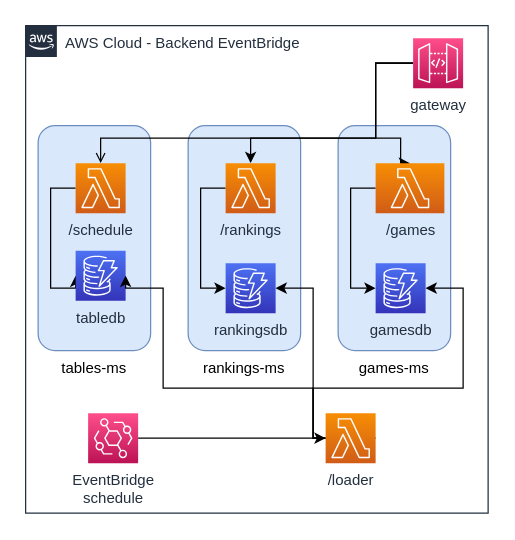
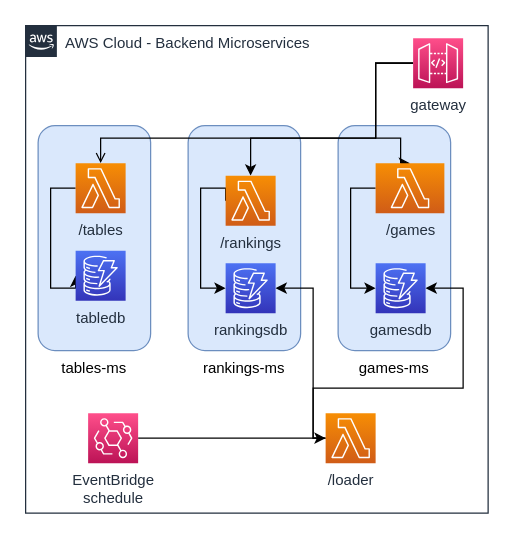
node "AWS Cloud - Backend EventBridge": label "AWS Cloud - Backend EventBridge" -> "AWS Cloud - Backend Microservices"
node "/rankings": moved (251, 188) -> (251, 201)
node "/schedule": label "/schedule" -> "/tables"
edge "/loader" -> "tabledb": removed
